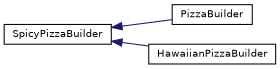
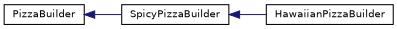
edge "PizzaBuilder" -> "SpicyPizzaBuilder": reversed
